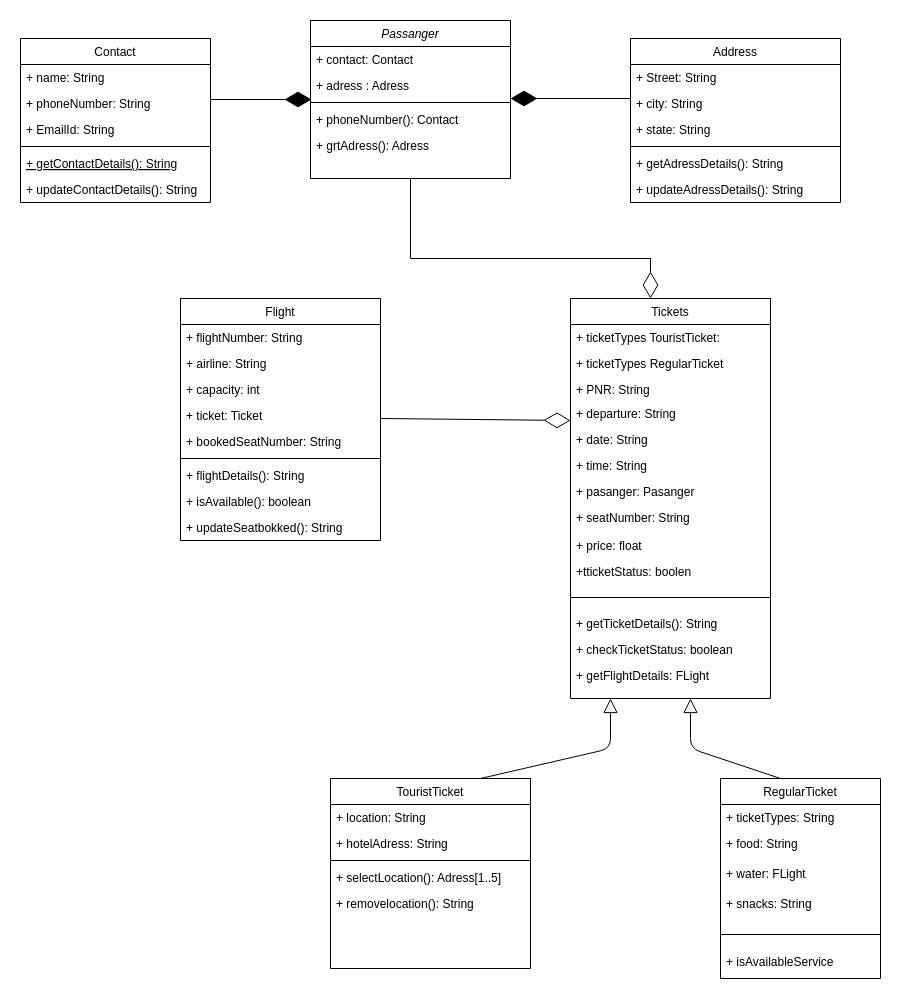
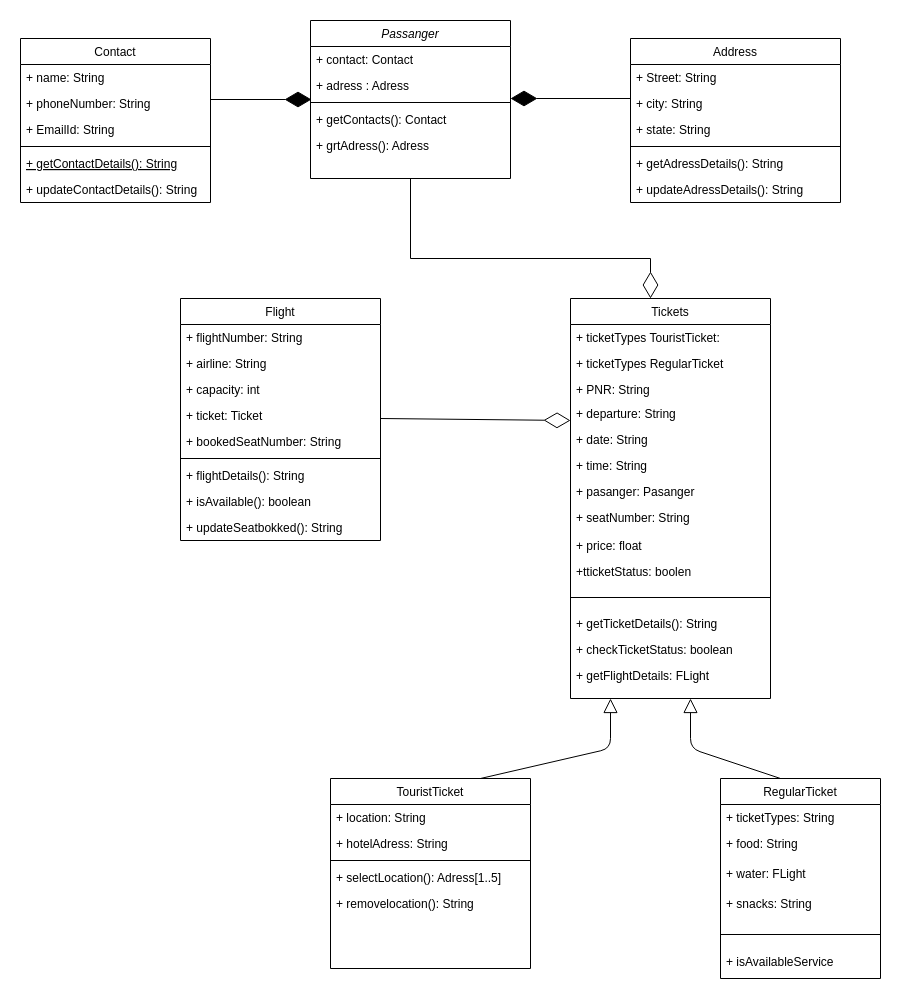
node "+ phoneNumber(): Contact": label "+ phoneNumber(): Contact" -> "+ getContacts(): Contact"
